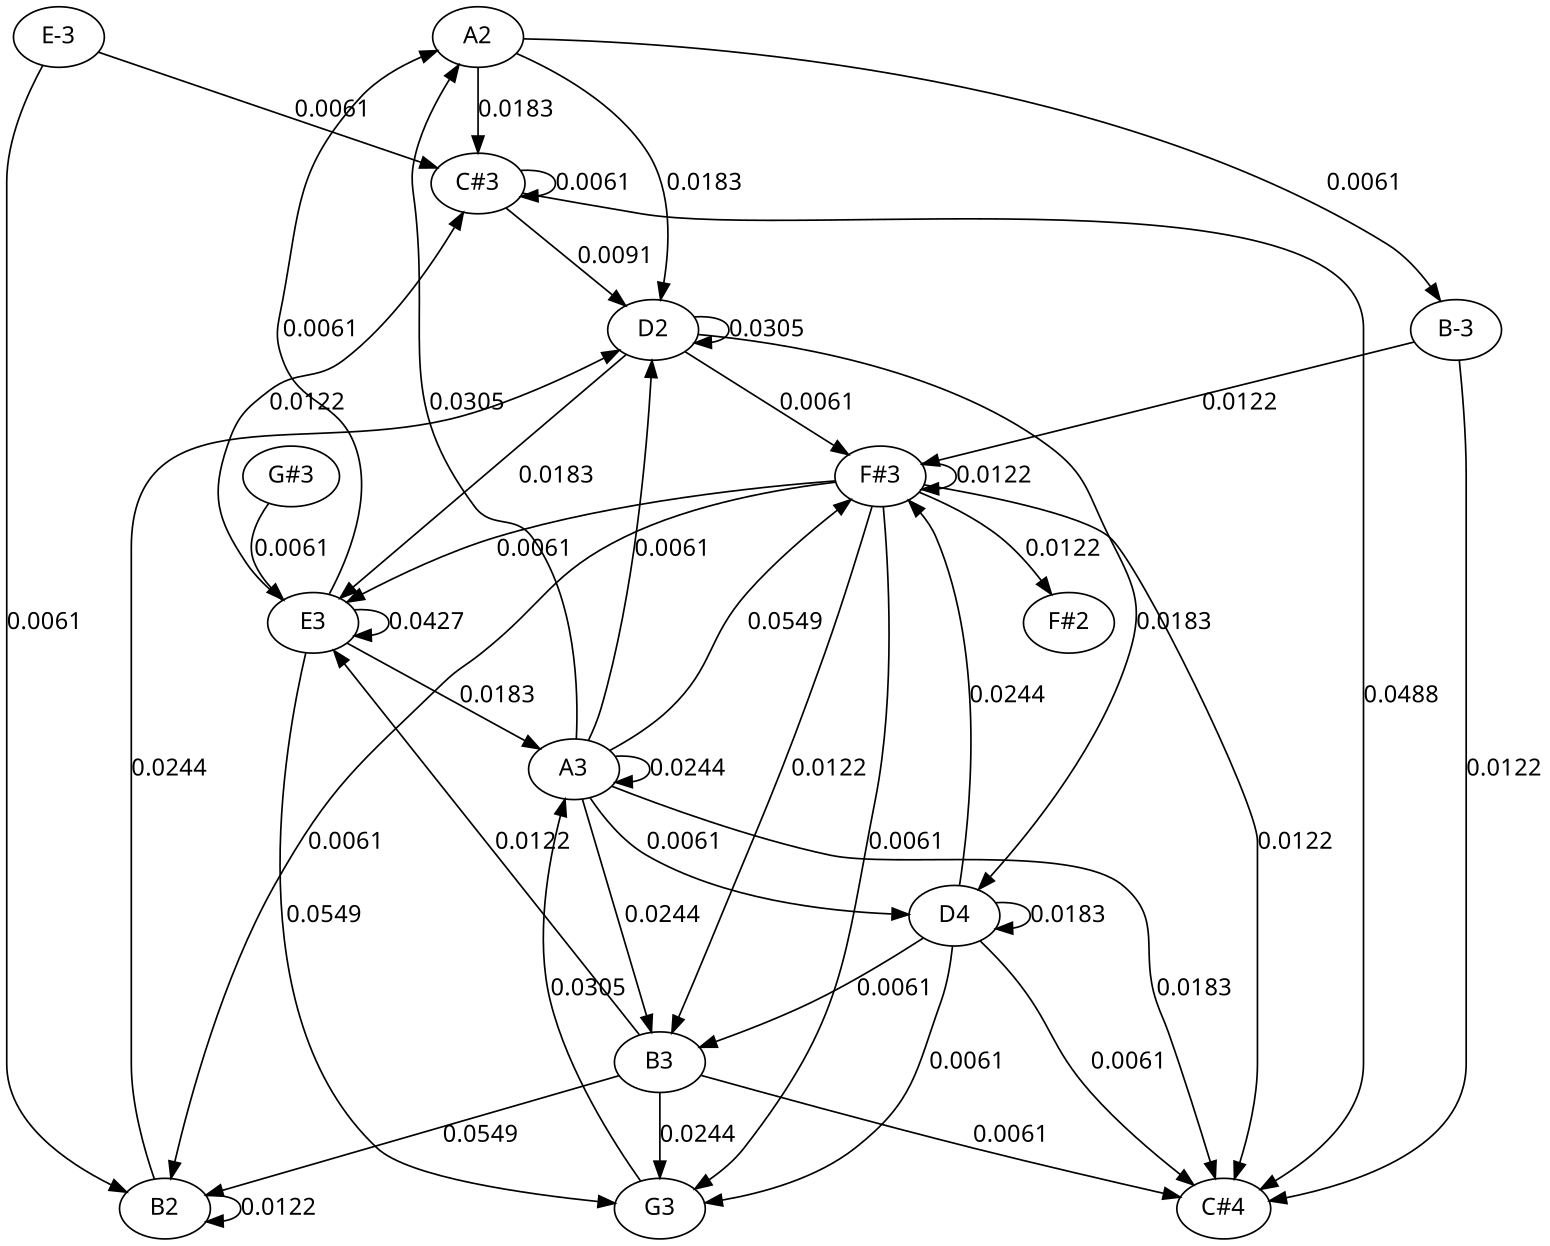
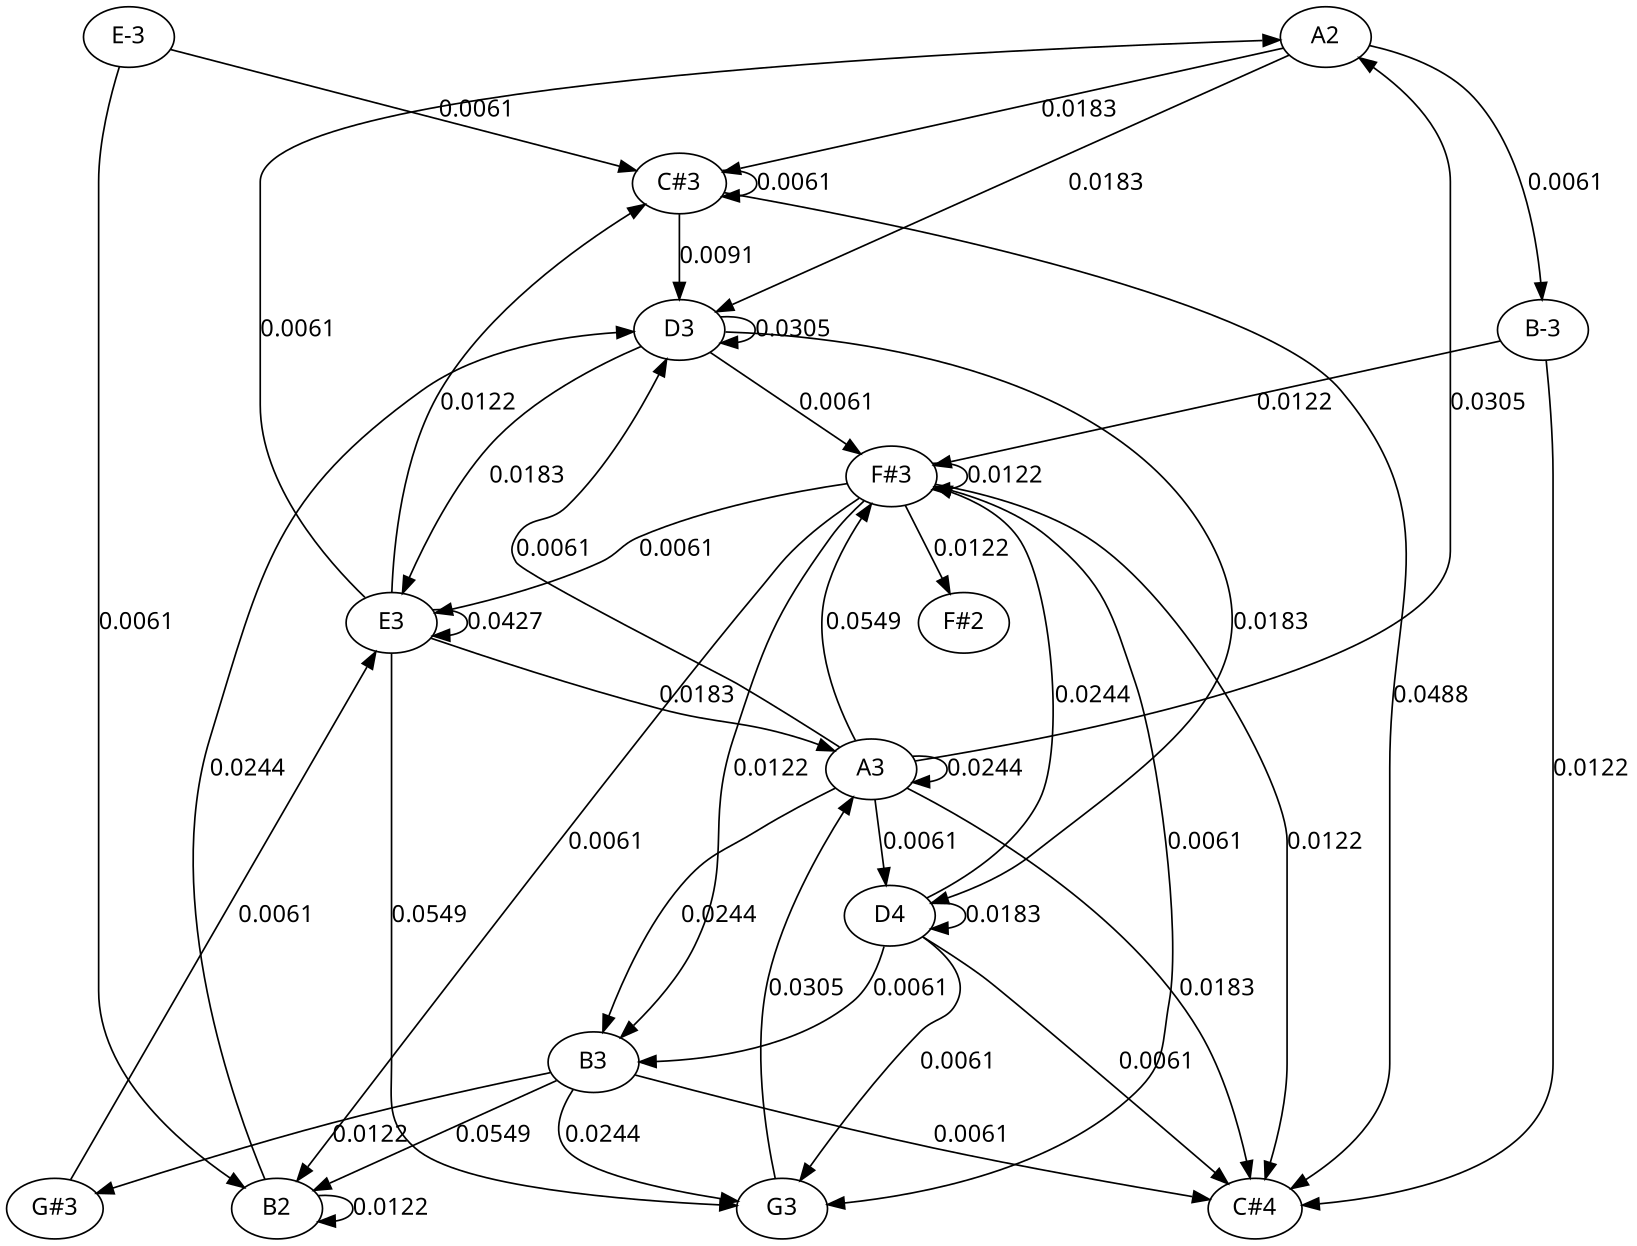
node "D2": label "D2" -> "D3"
edge "E3" -- "B3": now "G#3" -- "B3"
